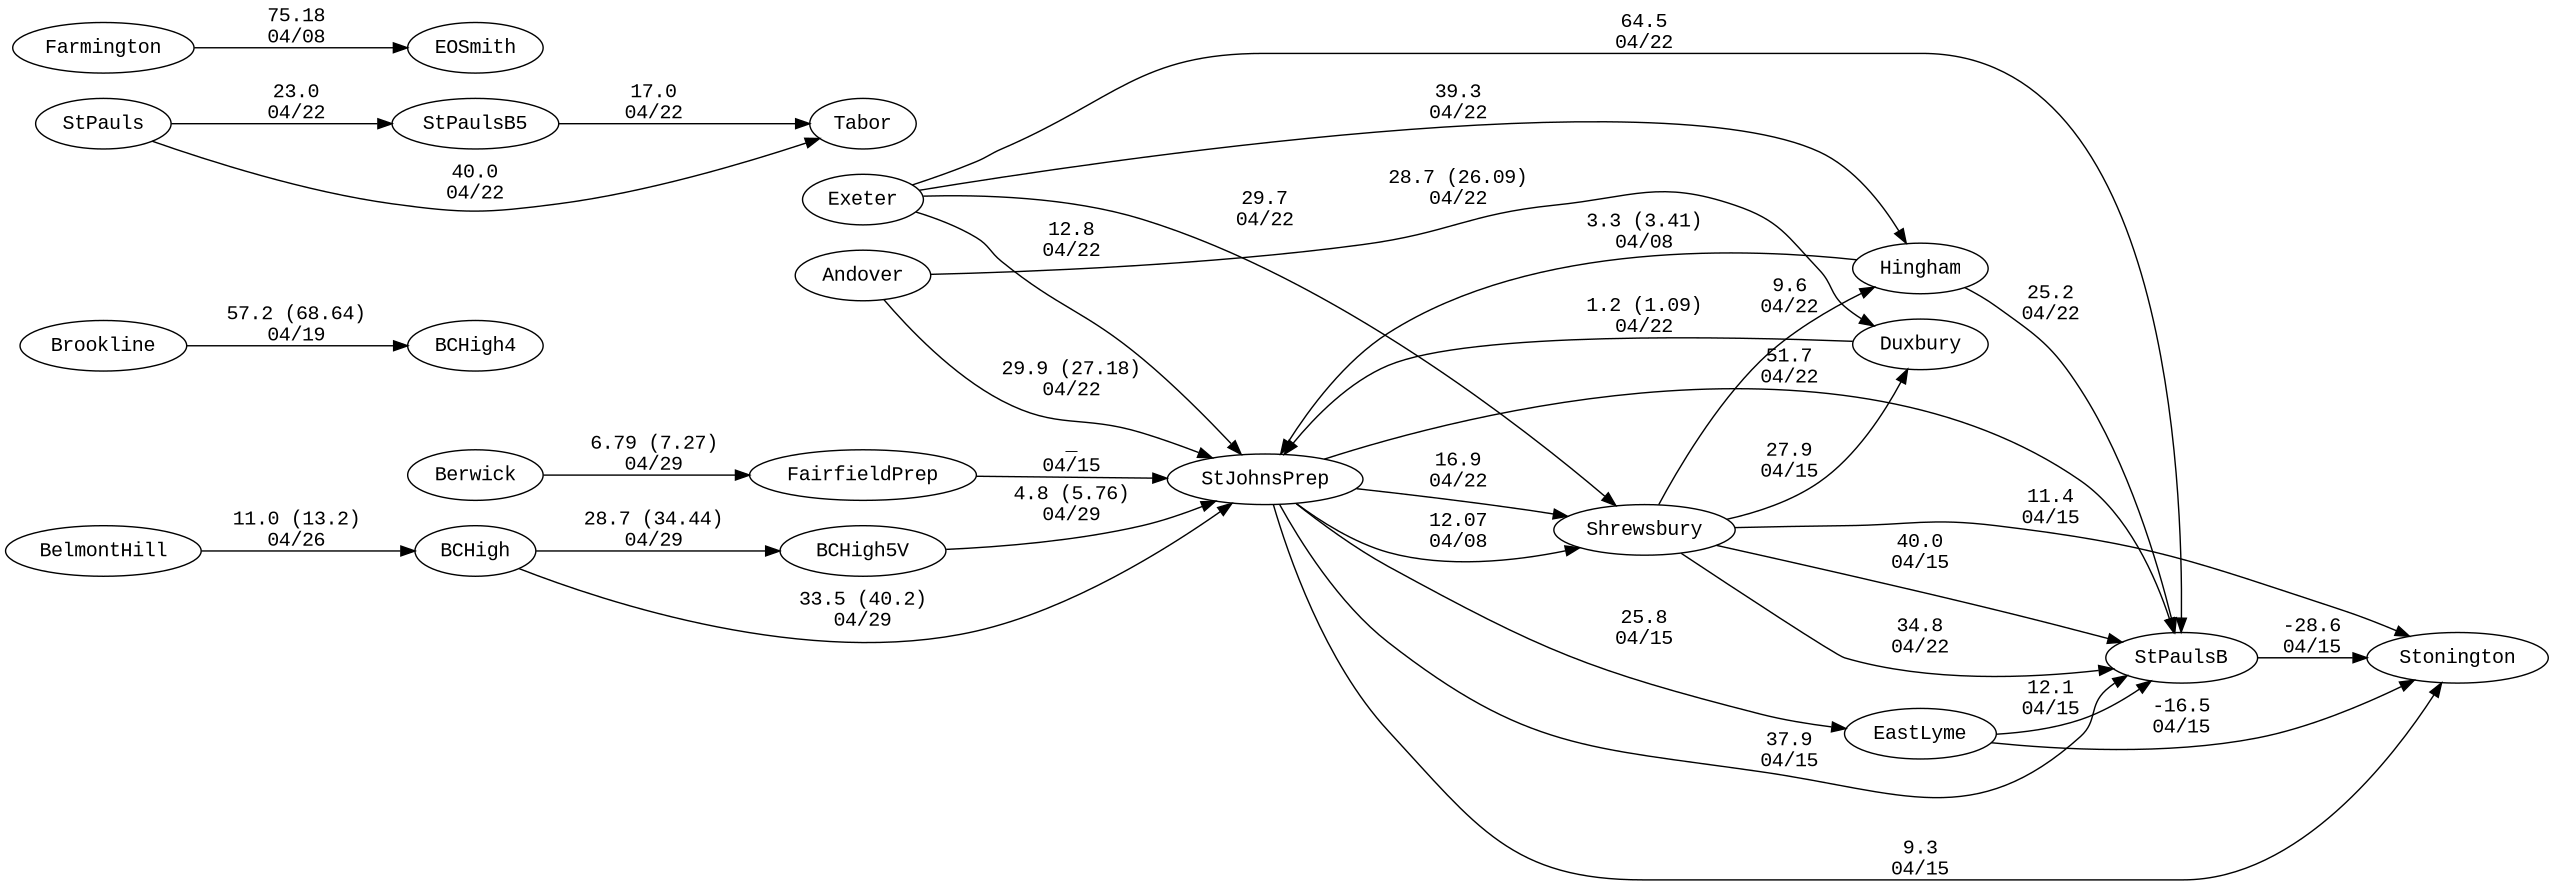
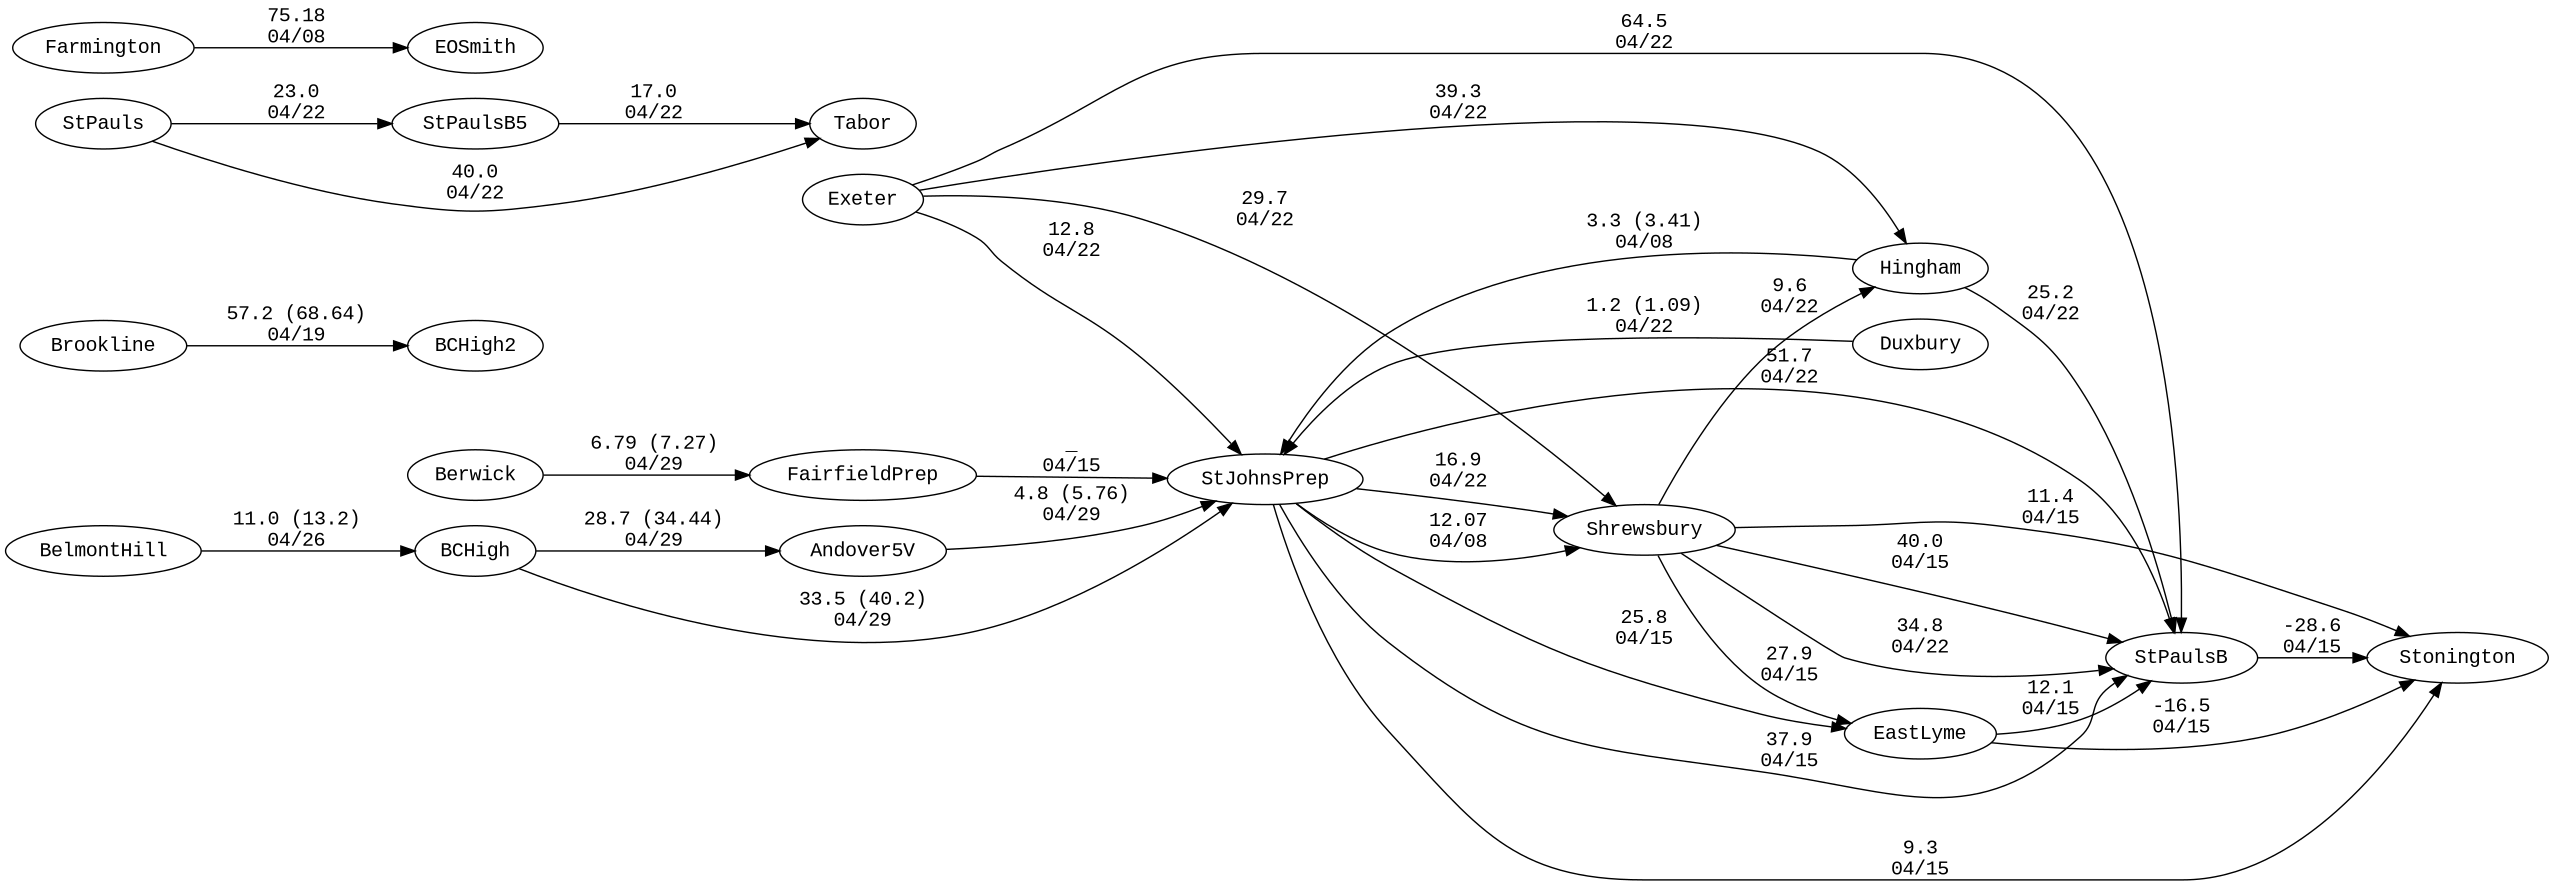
node "Andover": removed
node "BCHigh4": label "BCHigh4" -> "BCHigh2"
edge "Shrewsbury" -> "Duxbury": now "Shrewsbury" -> "EastLyme"
node "BCHigh5V": label "BCHigh5V" -> "Andover5V"
